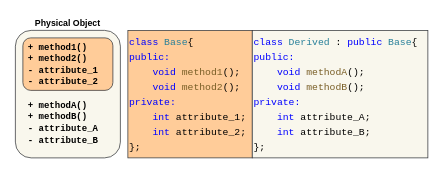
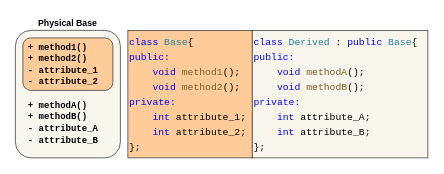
node "Physical Object": label "Physical Object" -> "Physical Base"
